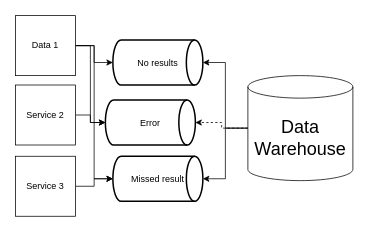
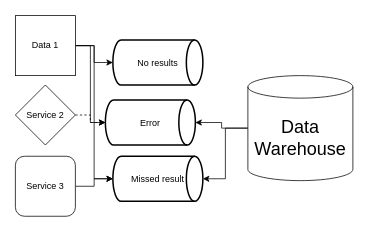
edge "Data Warehouse" -> "No results": removed
node "Service 2": shape rectangle -> diamond
edge "Service 2" -> "Error": style solid -> dashed
edge "Data Warehouse" -> "Error": style dashed -> solid
node "Service 3": shape rectangle -> rounded rectangle
